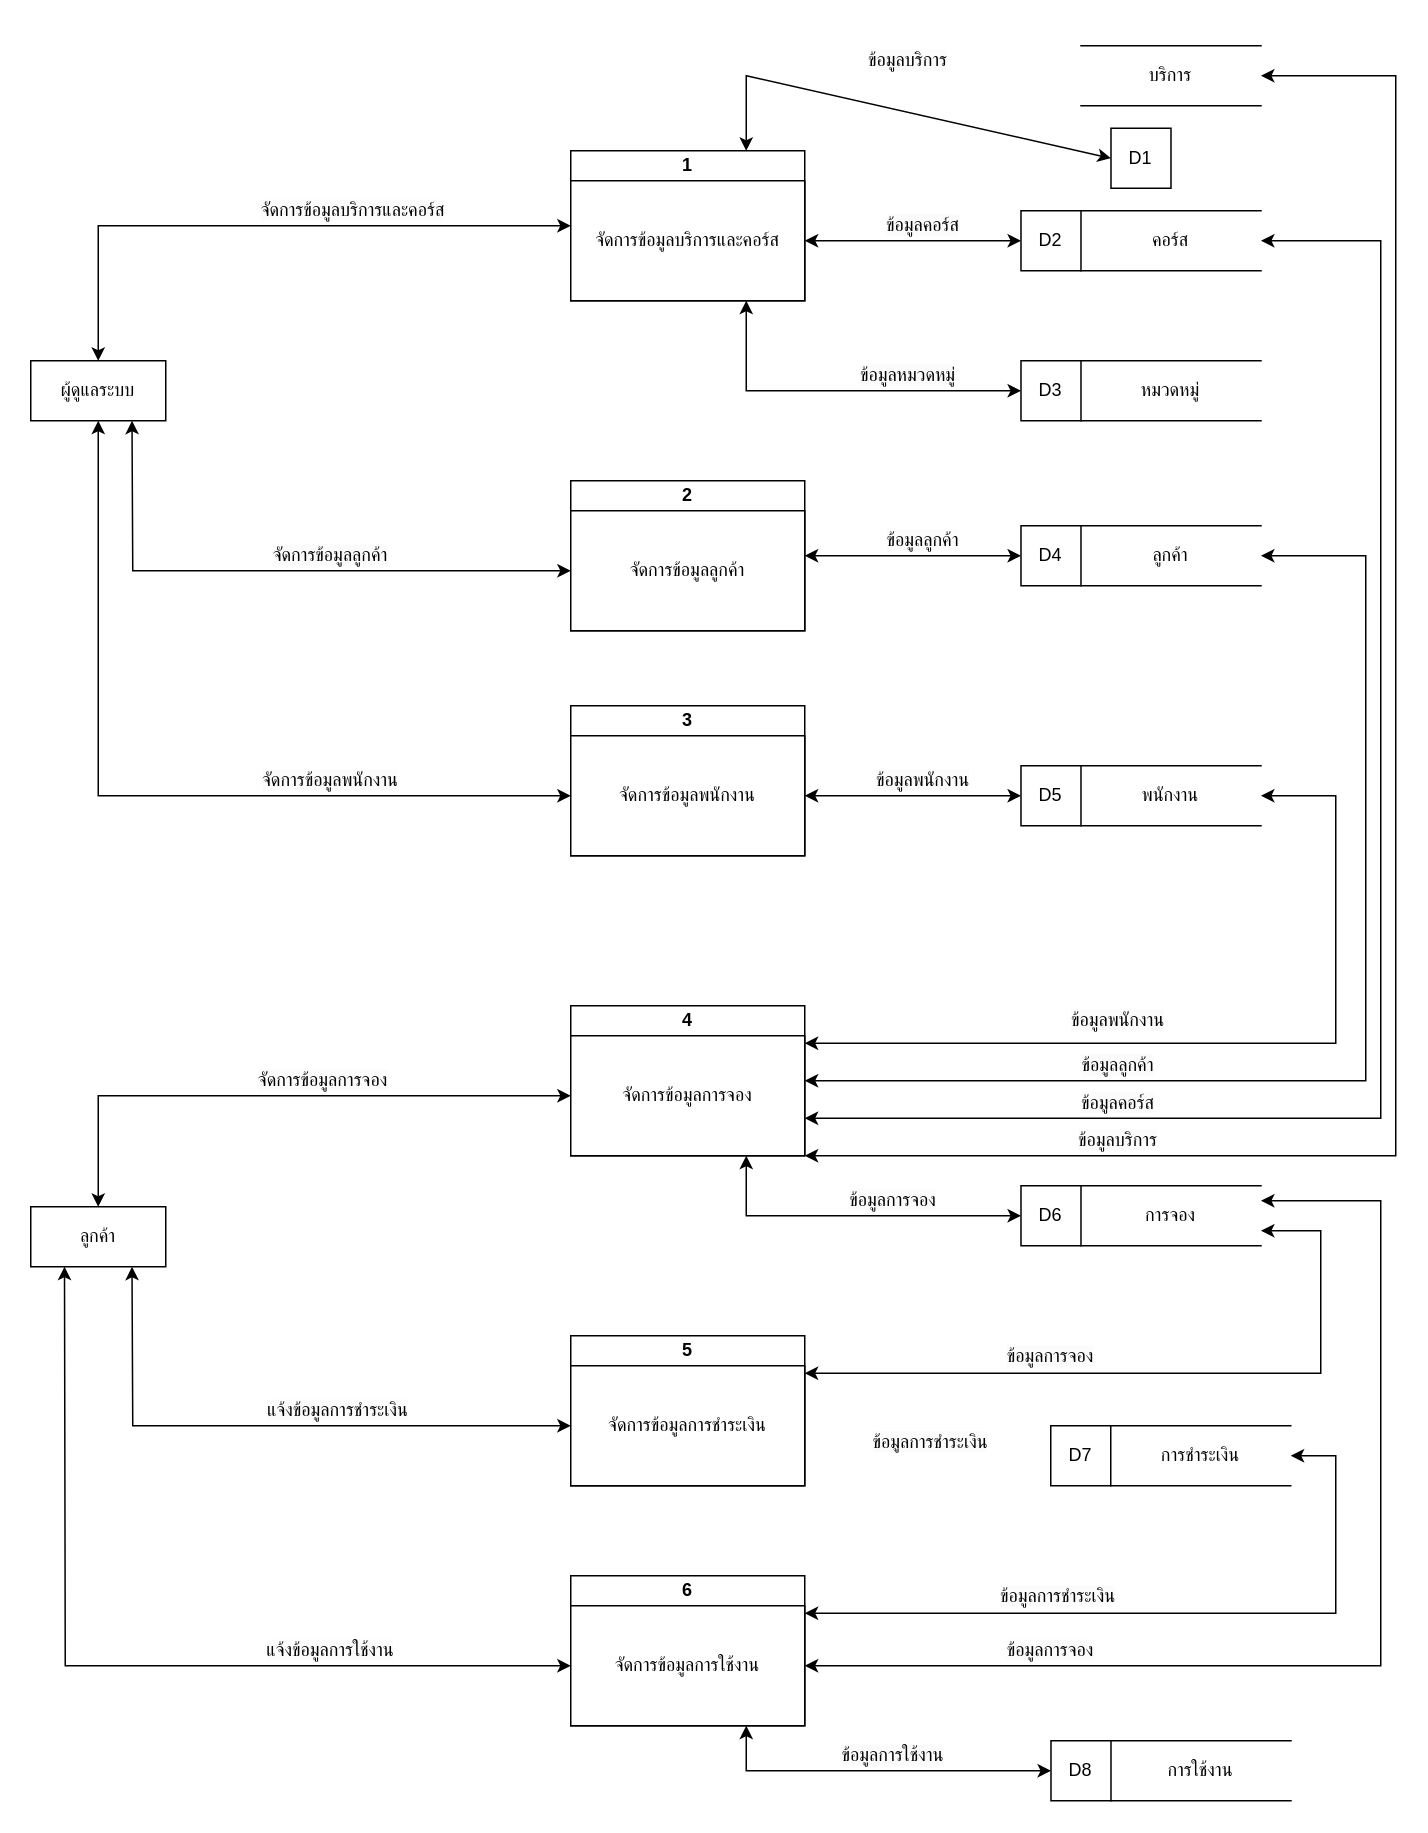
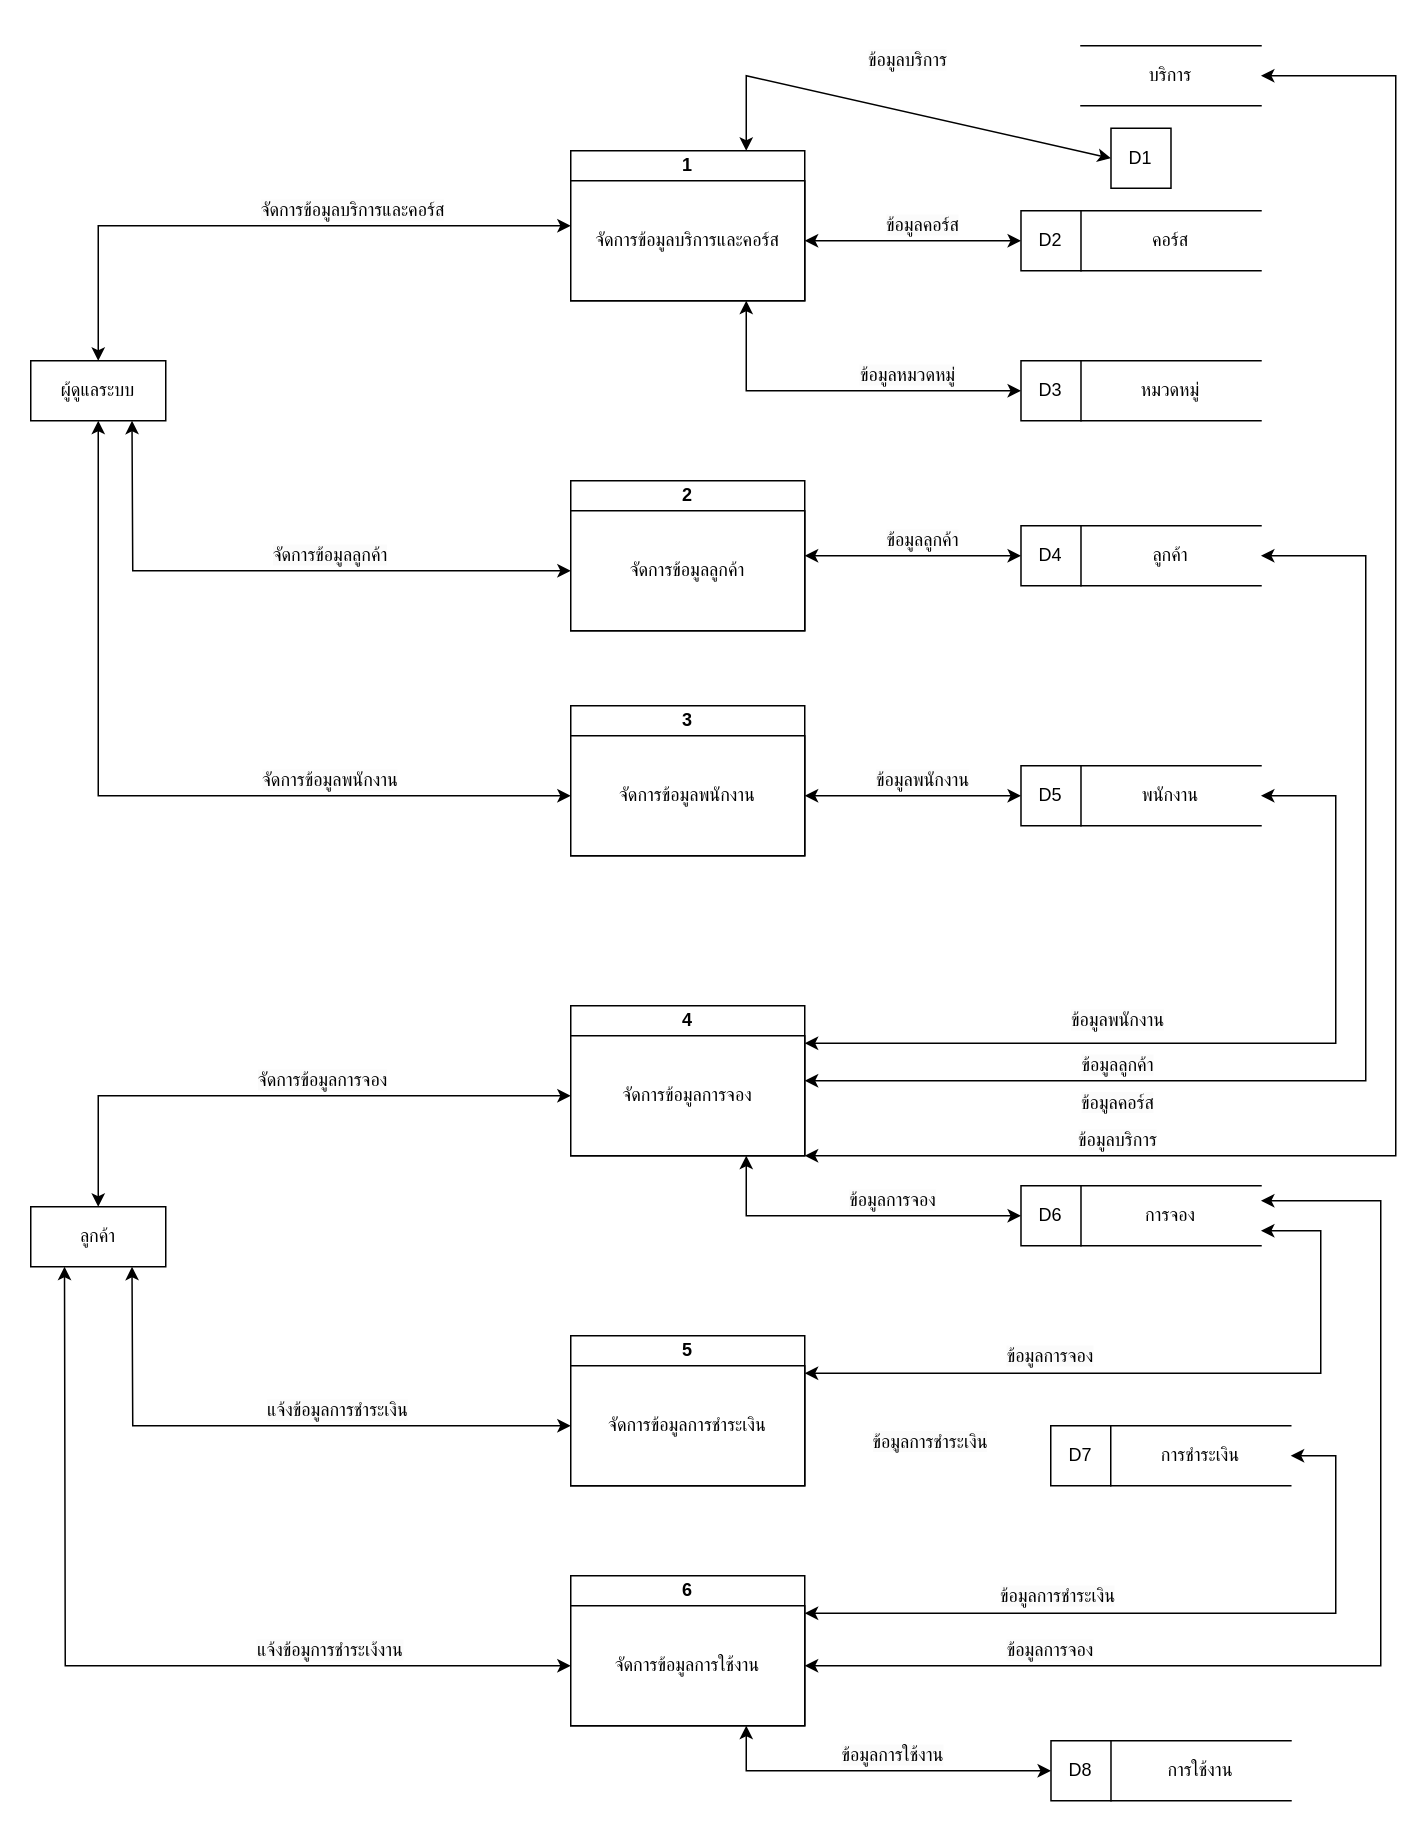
edge "คอร์ส" -- "4": removed
node "แจ้งข้อมูลการใช้งาน": label "แจ้งข้อมูลการใช้งาน" -> "แจ้งข้อมูการชำระเง้งาน"
